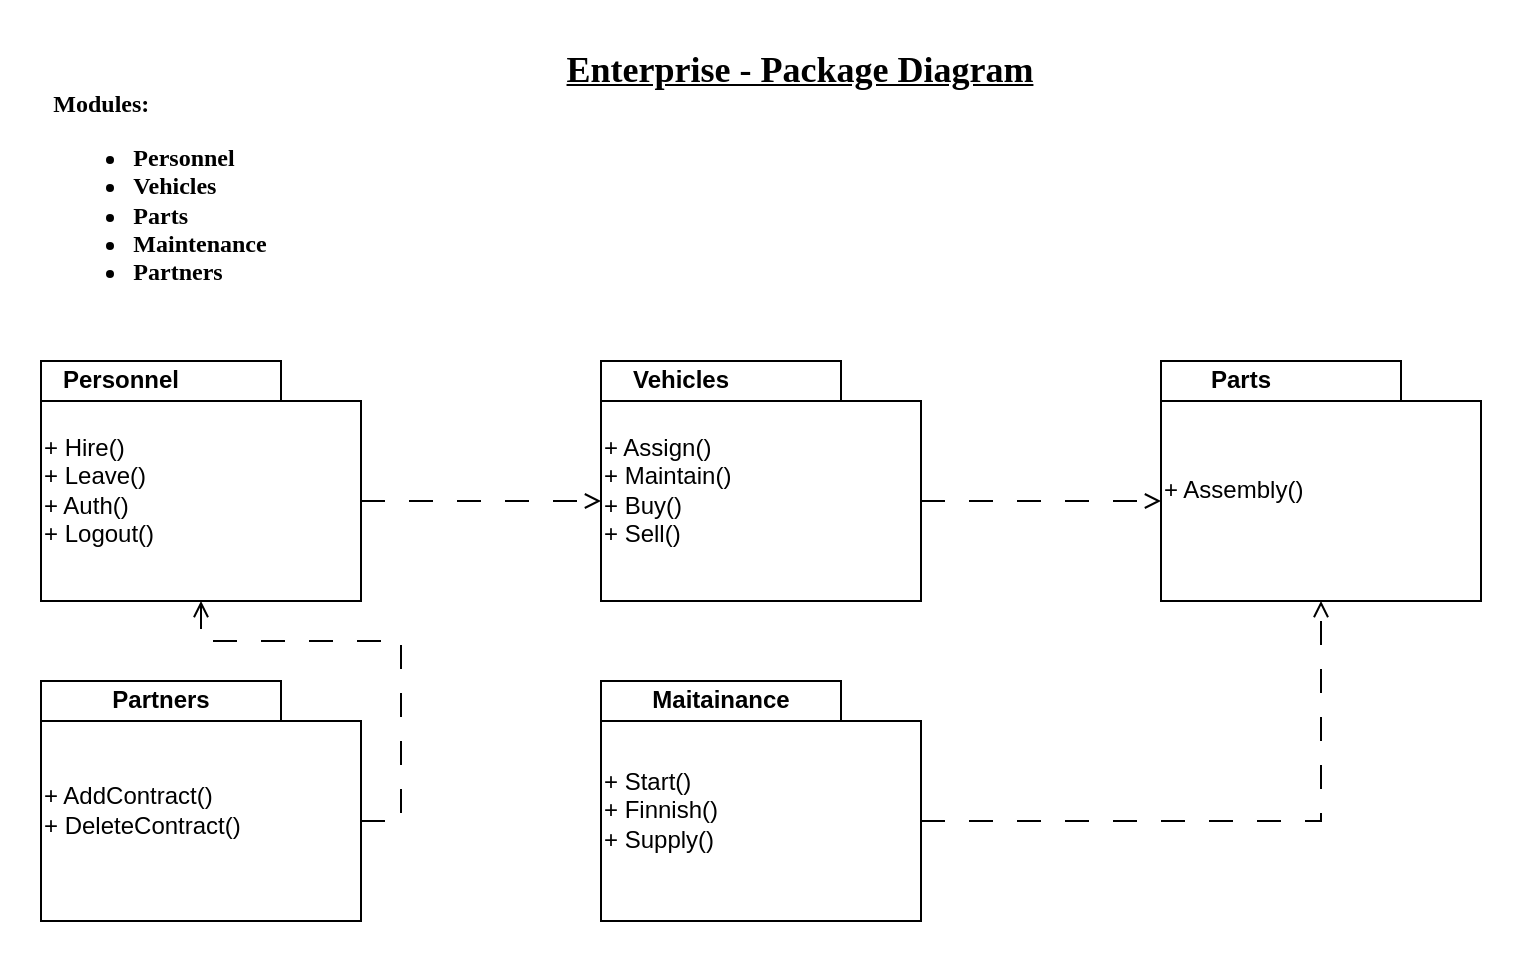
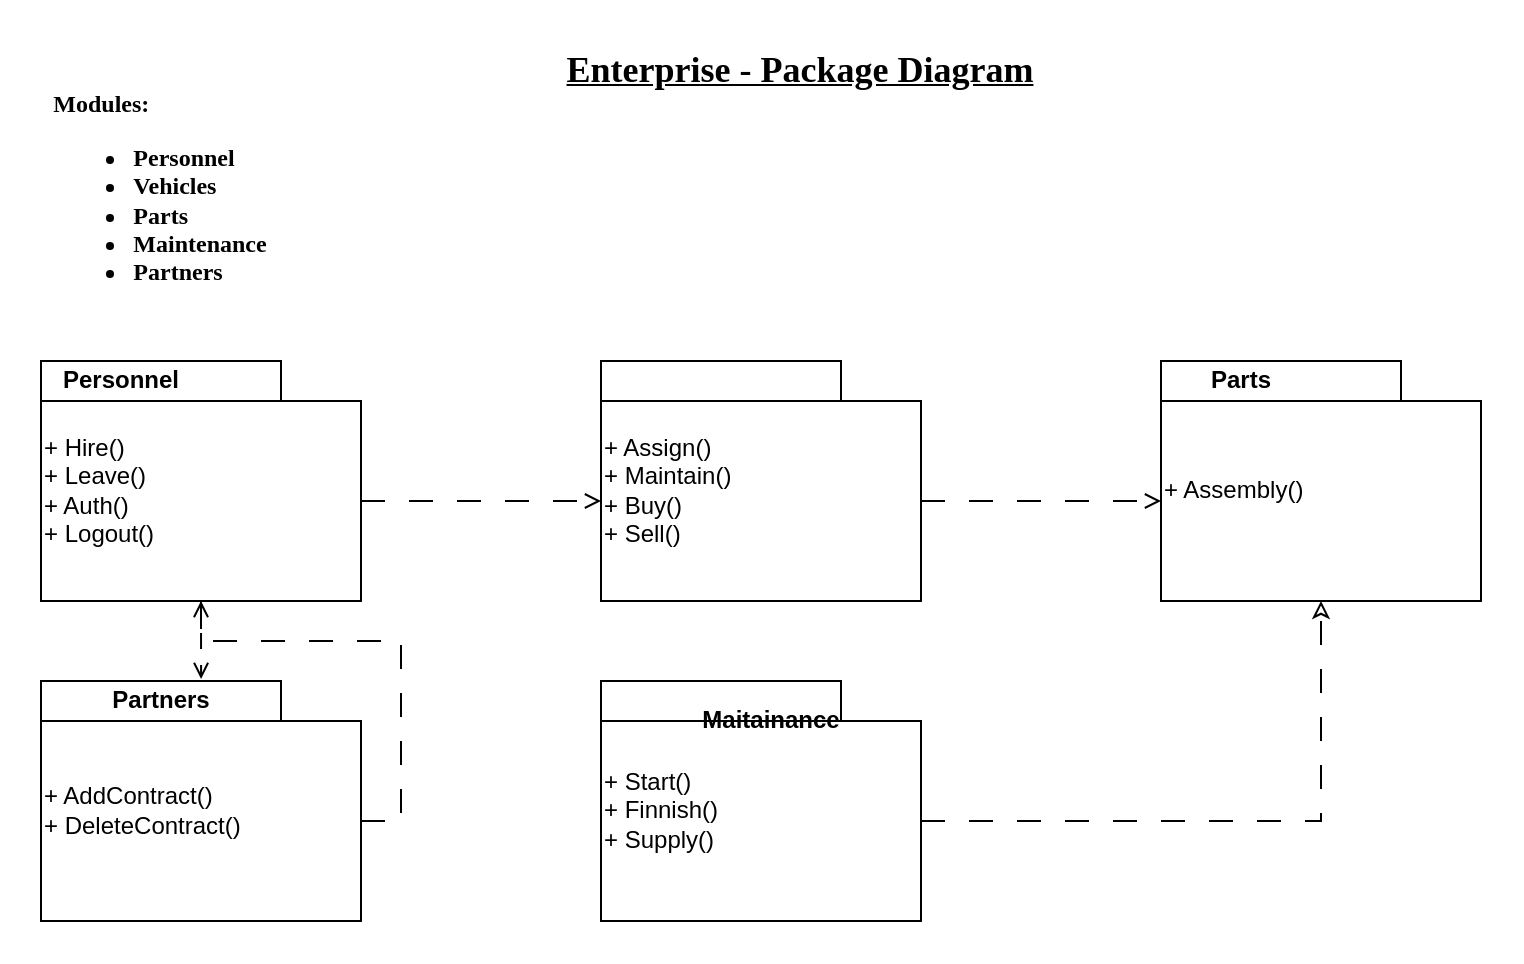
node "Vehicles": removed
edge "+ Start() + Finnish() + Supply()" -> "+ Assembly()": arrowhead open -> classic
edge "+ Hire() + Leave() + Auth() + Logout()" -> "Partners": added
node "Maitainance": moved (721, 701) -> (771, 721)
